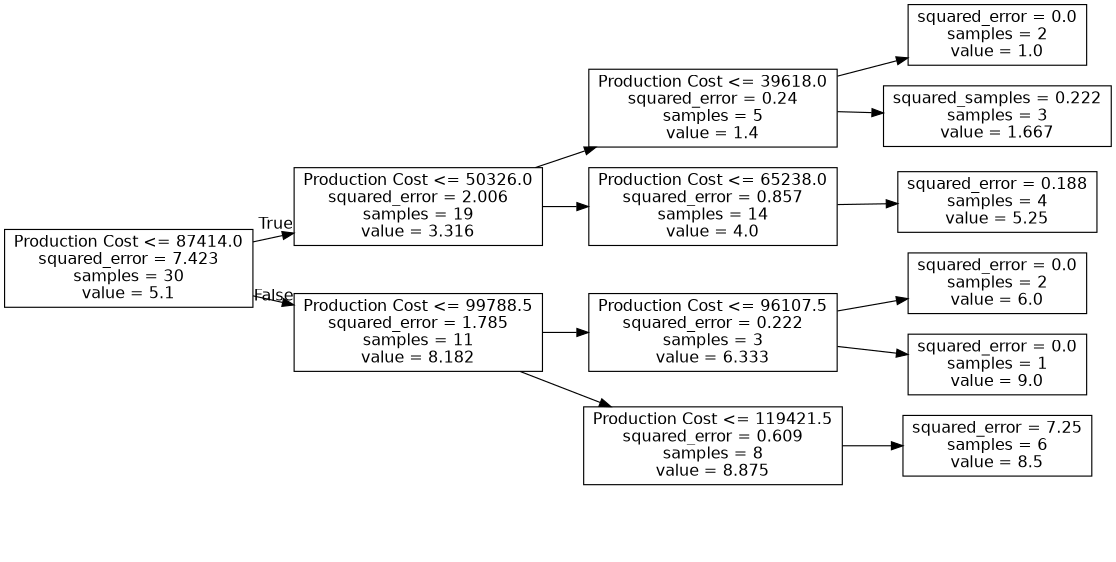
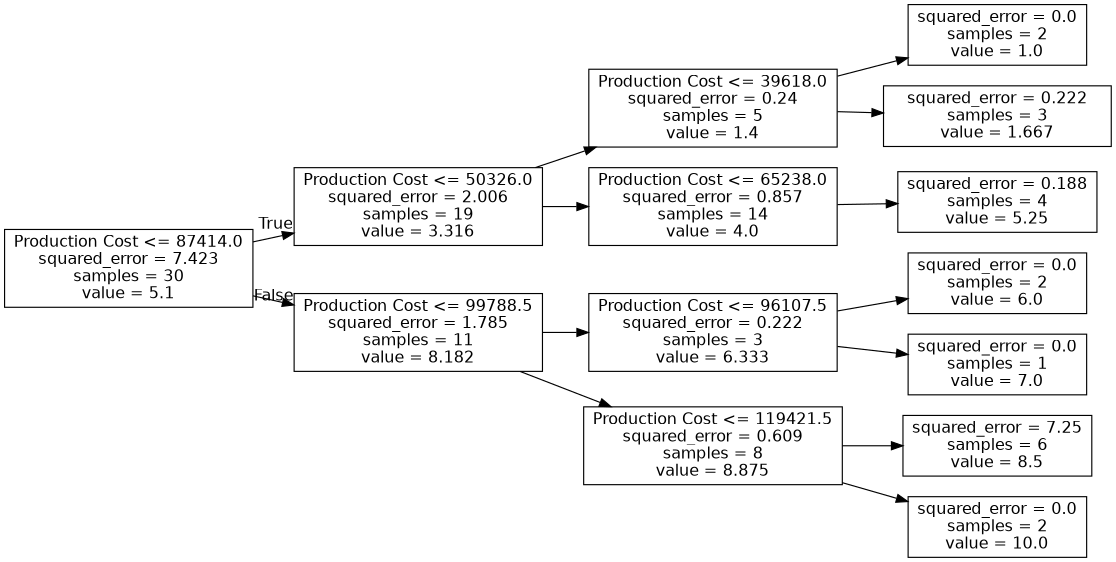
node "squared_samples = 0.222 samples = 3 value = 1.667": label "squared_samples = 0.222 samples = 3 value = 1.667" -> "squared_error = 0.222 samples = 3 value = 1.667"
node "squared_error = 0.0 samples = 1 value = 9.0": label "squared_error = 0.0 samples = 1 value = 9.0" -> "squared_error = 0.0 samples = 1 value = 7.0"
node "squared_error = 0.0 samples = 2 value = 10.0": added
